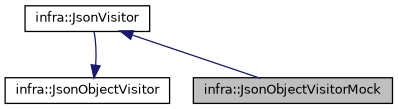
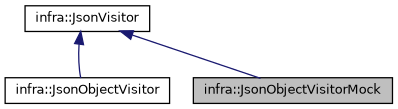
edge "infra::JsonVisitor" -> "infra::JsonObjectVisitor": reversed
